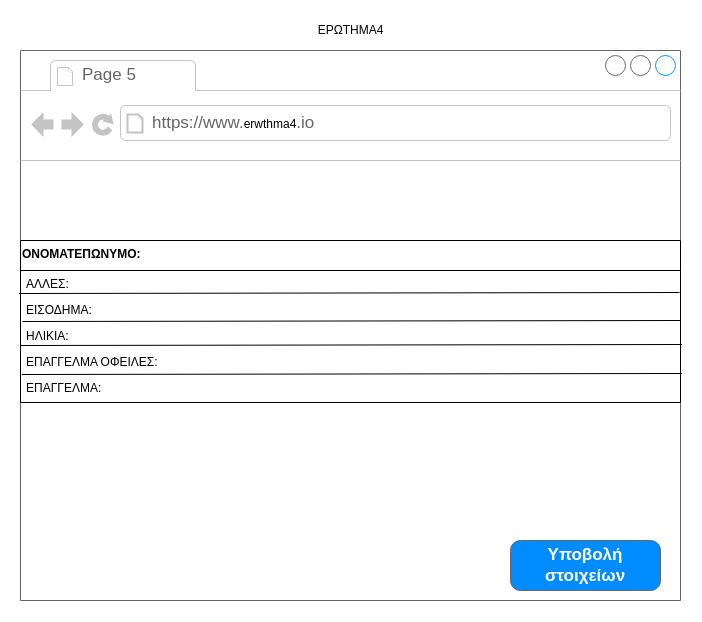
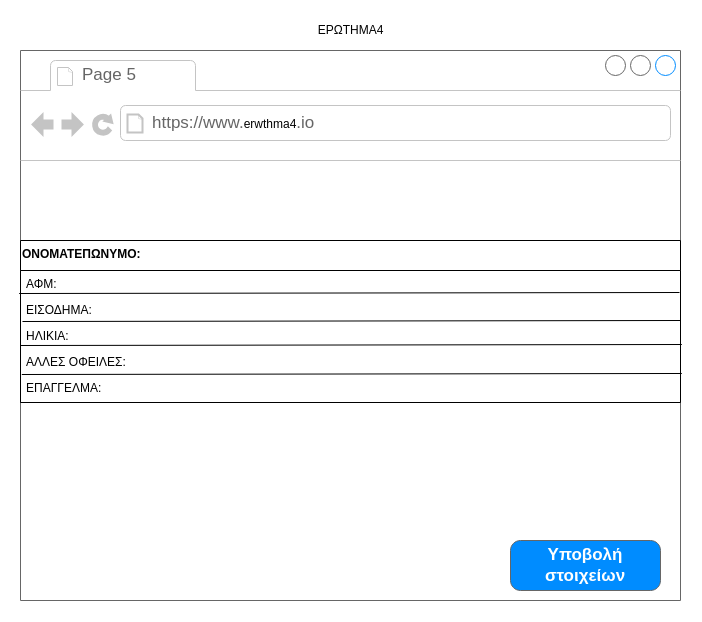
node "ΑΛΛΕΣ:": label "ΑΛΛΕΣ:" -> "ΑΦΜ:"
node "ΕΠΑΓΓΕΛΜΑ ΟΦΕΙΛΕΣ:": label "ΕΠΑΓΓΕΛΜΑ ΟΦΕΙΛΕΣ:" -> "ΑΛΛΕΣ ΟΦΕΙΛΕΣ:"
